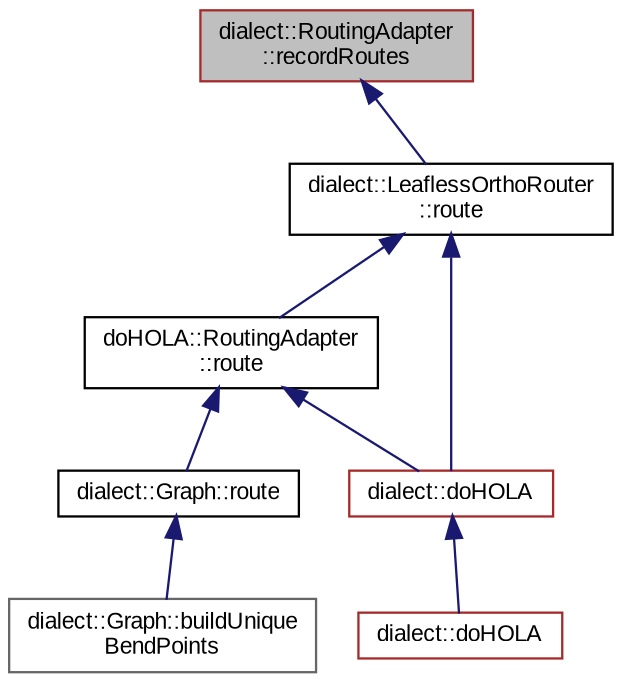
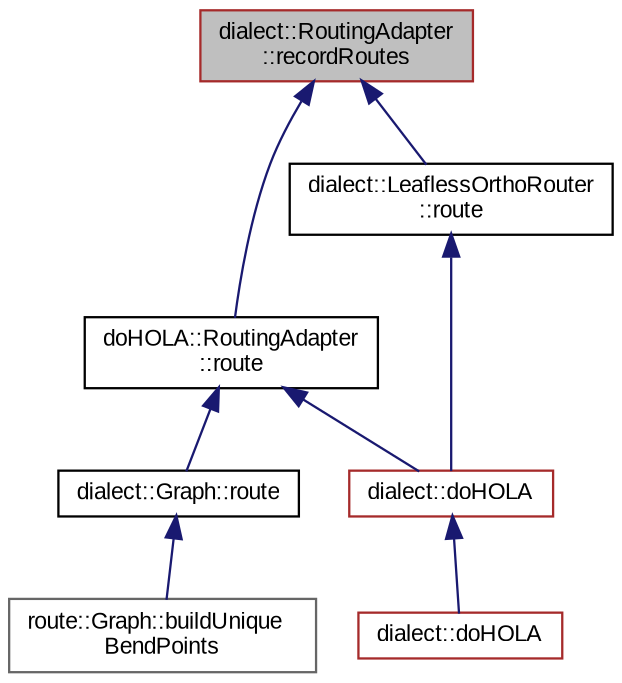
edge "doHOLA::RoutingAdapter ::route" -> "dialect::LeaflessOrthoRouter ::route": now "doHOLA::RoutingAdapter ::route" -> "dialect::RoutingAdapter ::recordRoutes"
node "dialect::Graph::buildUnique BendPoints": label "dialect::Graph::buildUnique BendPoints" -> "route::Graph::buildUnique BendPoints"
